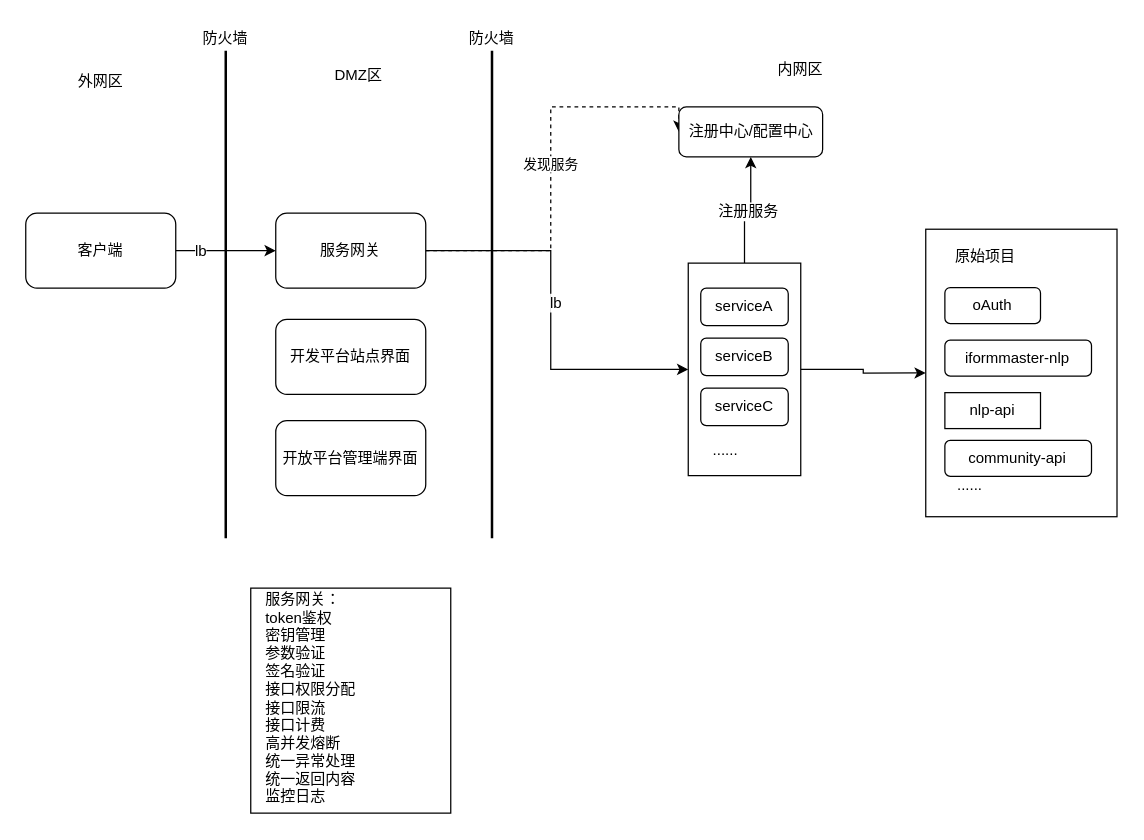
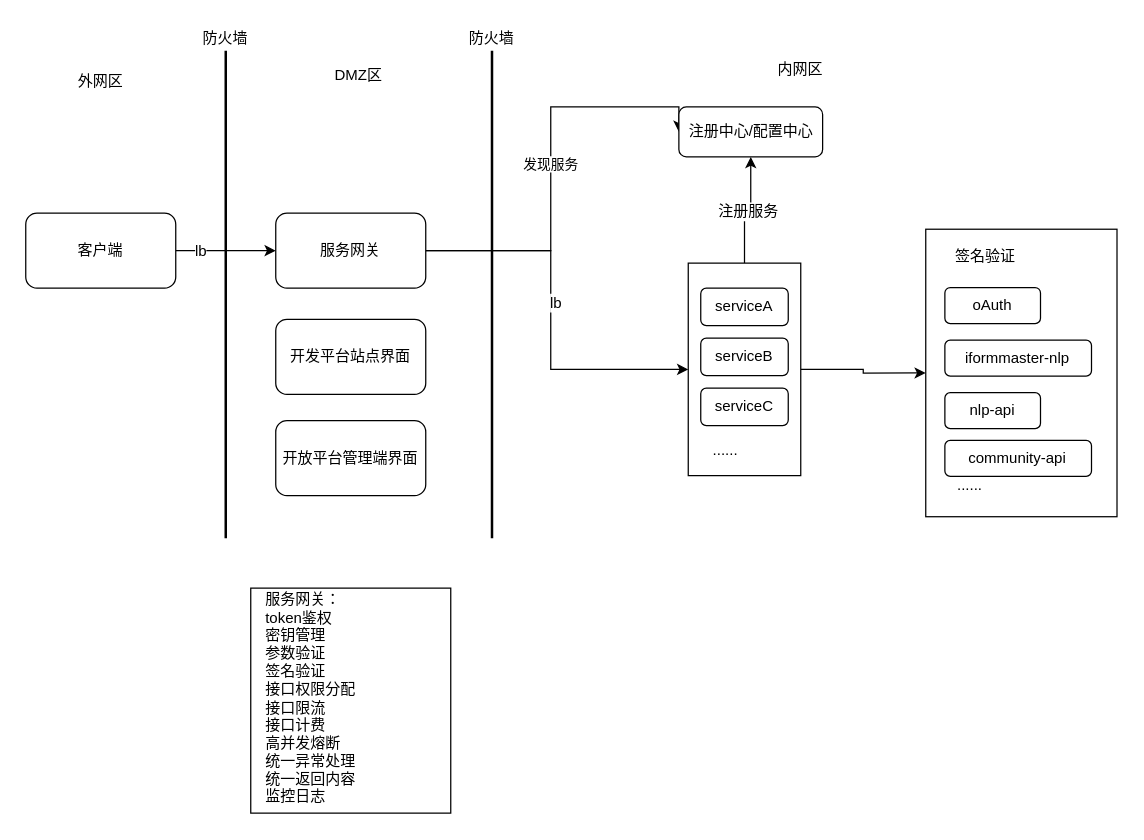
edge "服务网关" -> "注册中心/配置中心": style dashed -> solid
node "原始项目": label "原始项目" -> "签名验证"
node "nlp-api": shape rectangle -> rounded rectangle
